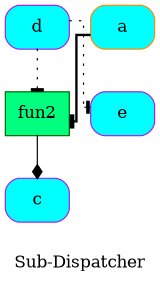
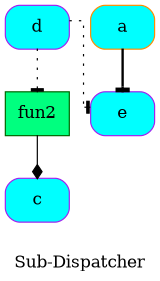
edge "a" -> "fun2": now "a" -> "e"
